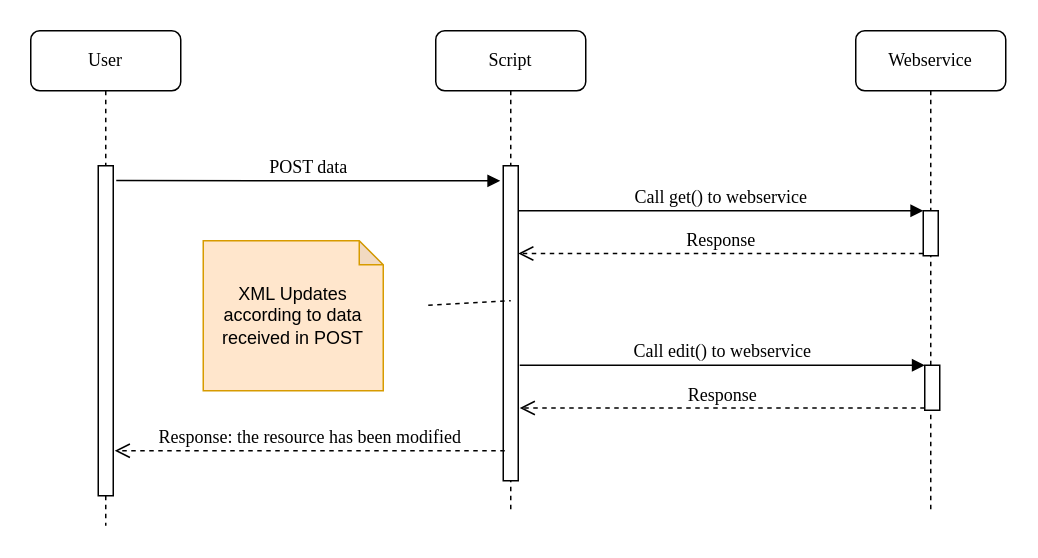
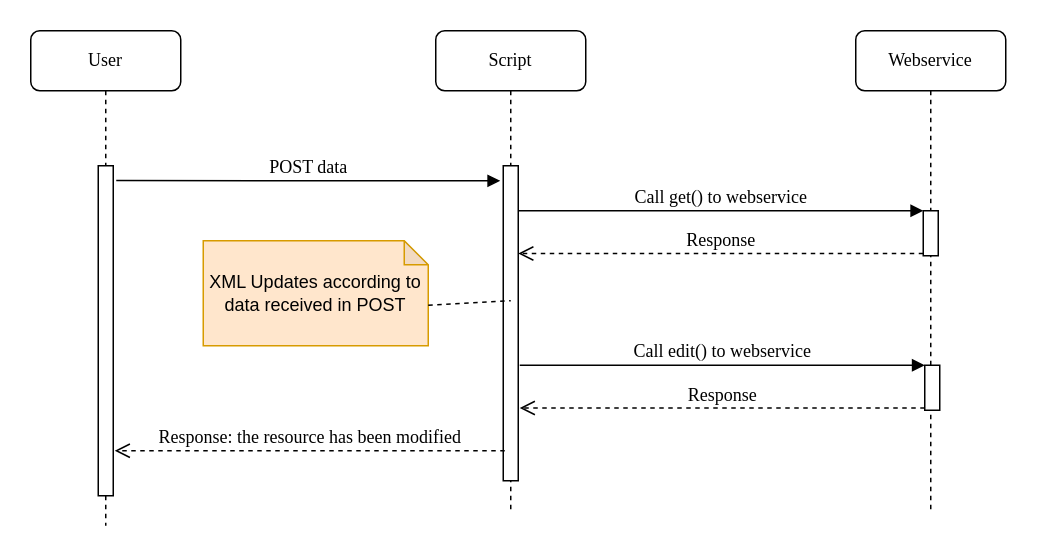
node "XML Updates according to data received in POST": size 180x150 -> 225x105
